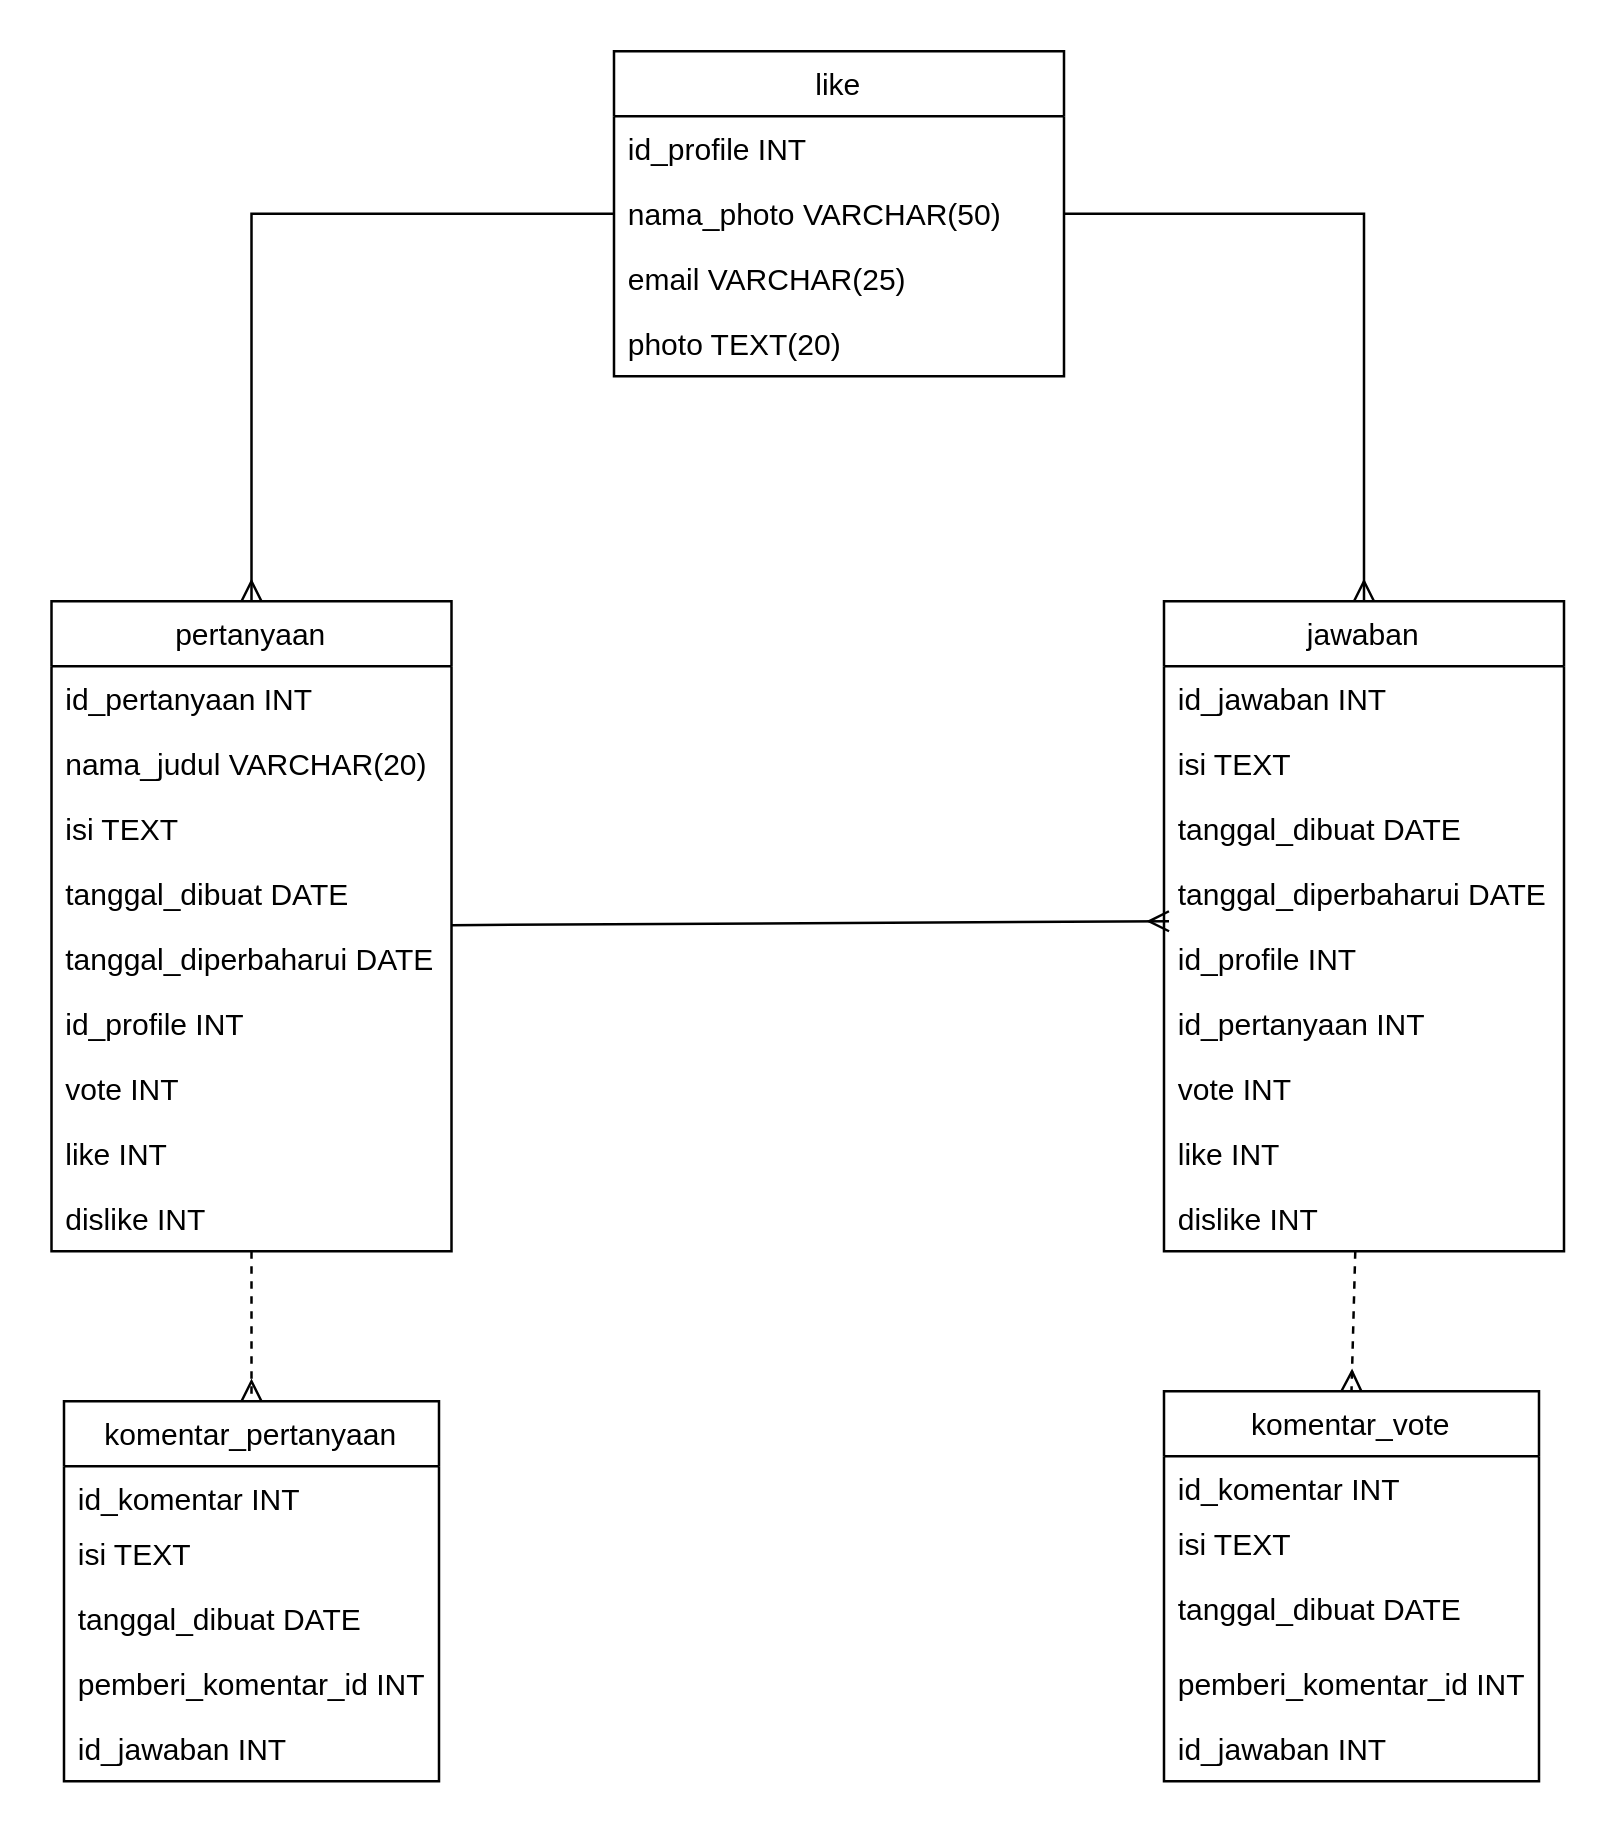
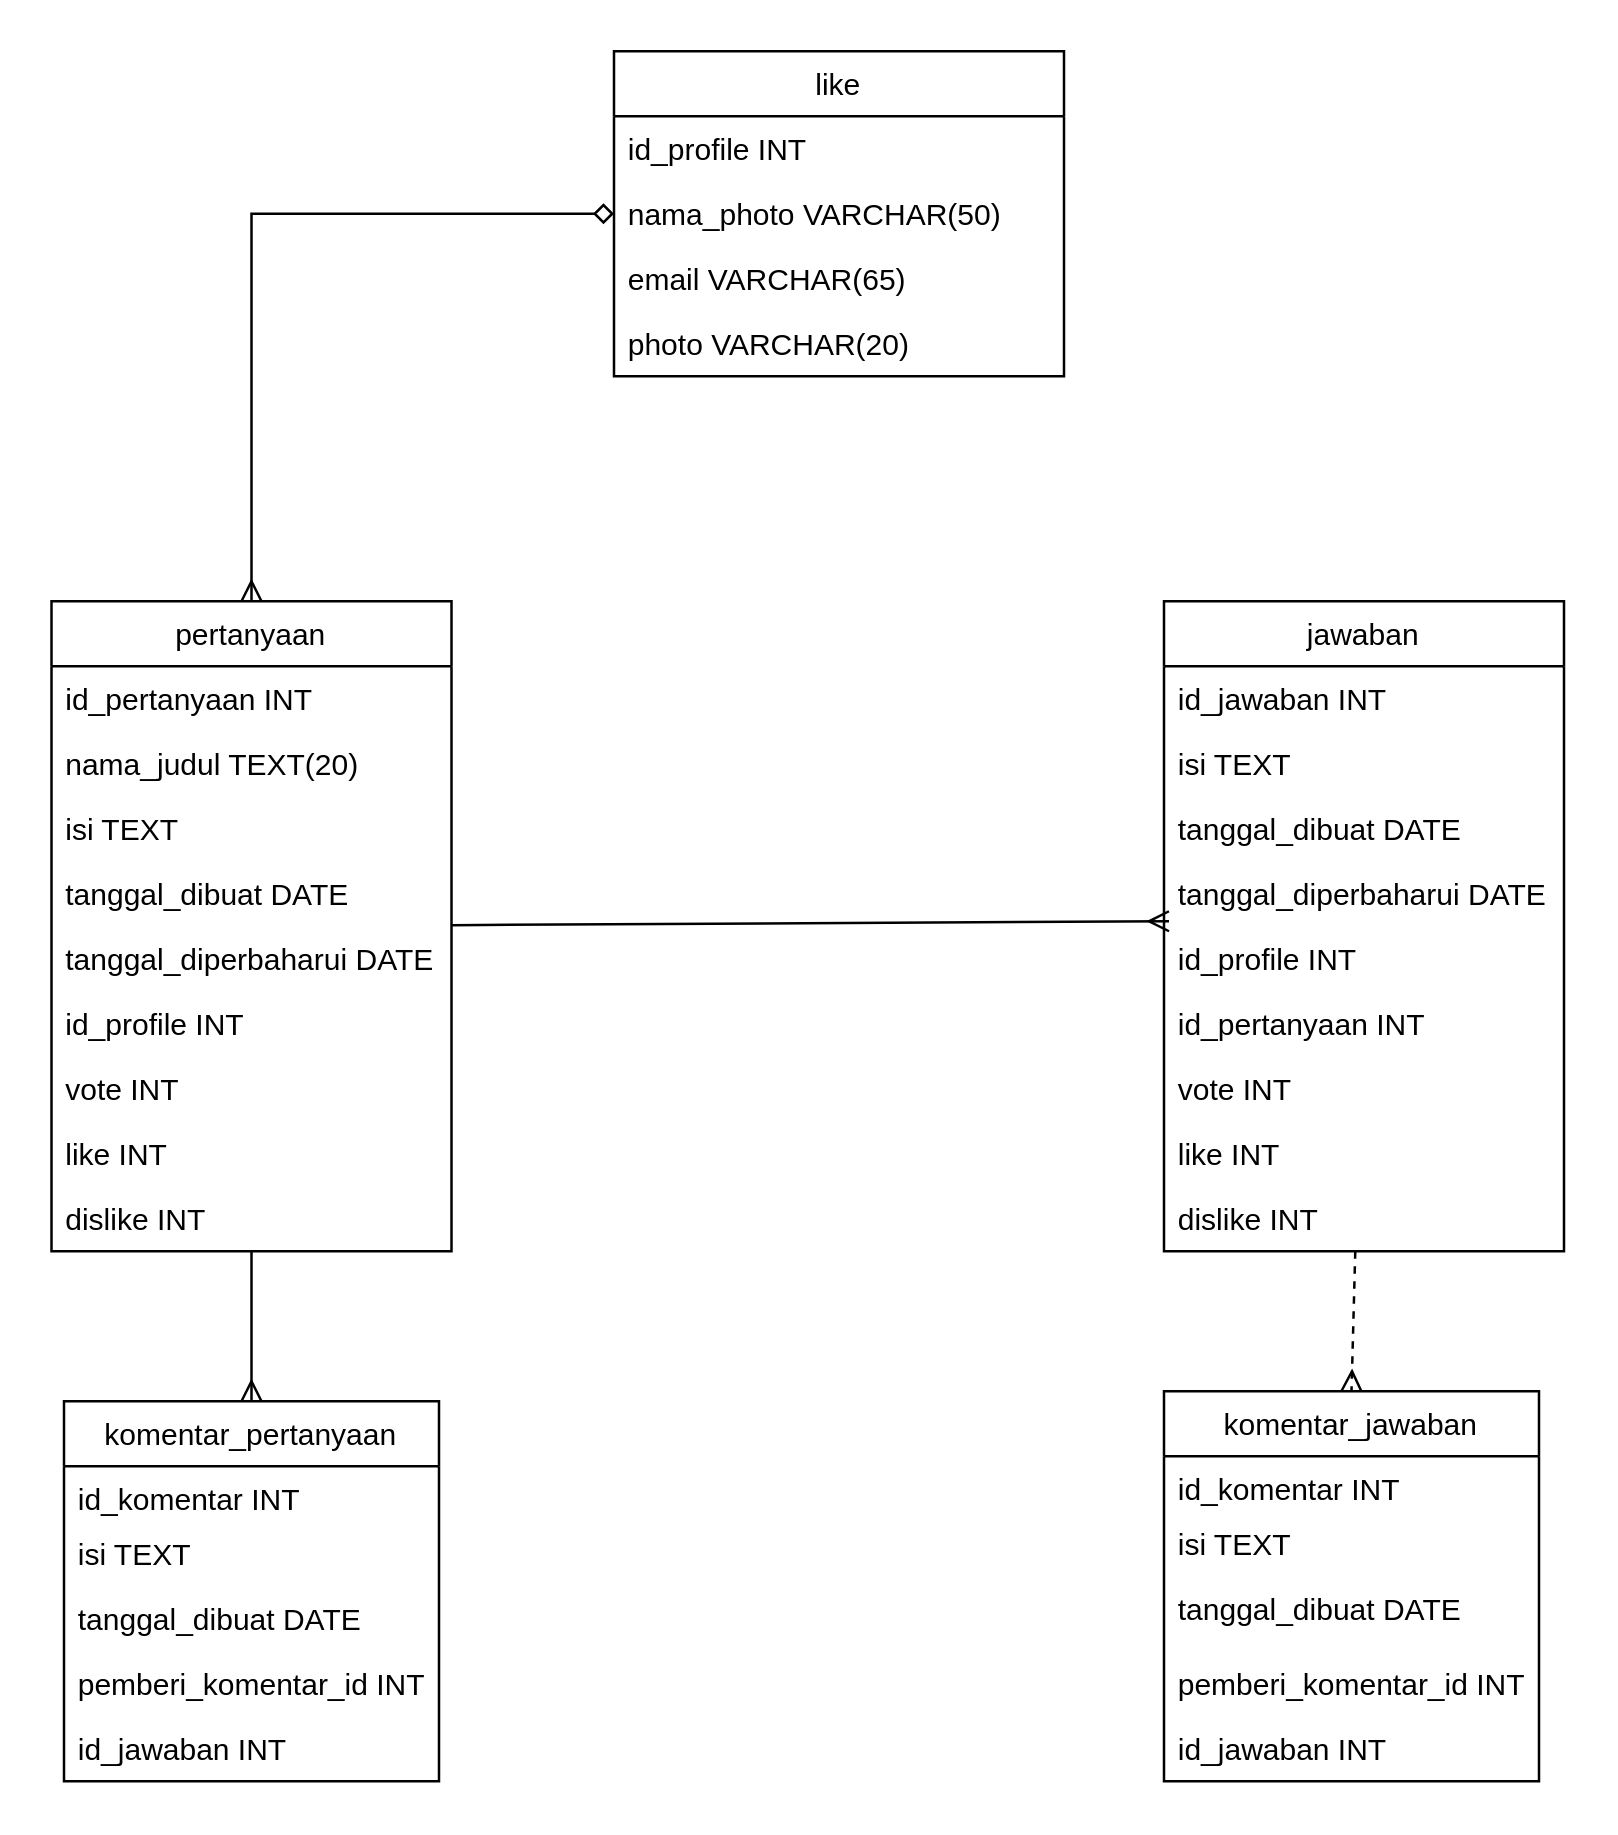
edge "nama_photo VARCHAR(50)" -> "pertanyaan": arrowhead none -> diamond
edge "nama_photo VARCHAR(50)" -> "jawaban": removed
node "email VARCHAR(25)": label "email VARCHAR(25)" -> "email VARCHAR(65)"
node "photo TEXT(20)": label "photo TEXT(20)" -> "photo VARCHAR(20)"
node "nama_judul VARCHAR(20)": label "nama_judul VARCHAR(20)" -> "nama_judul TEXT(20)"
edge "pertanyaan" -> "komentar_pertanyaan": style dashed -> solid
node "komentar_vote": label "komentar_vote" -> "komentar_jawaban"
